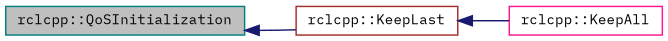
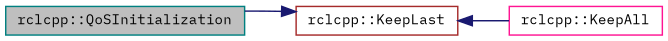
edge "rclcpp::KeepLast" -> "rclcpp::QoSInitialization": reversed
